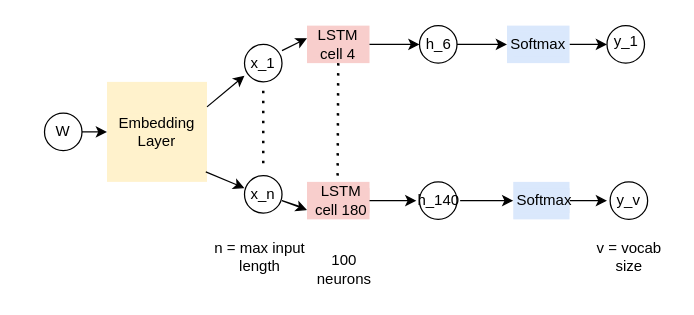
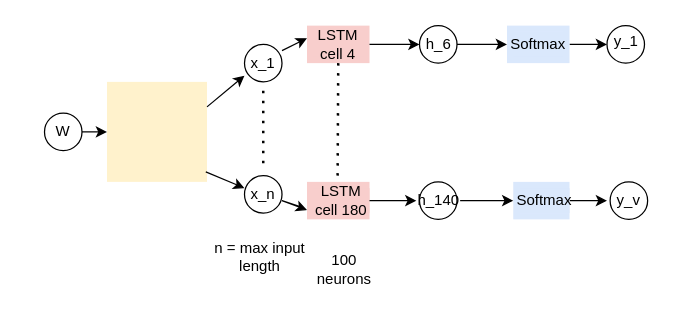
node "Embedding Layer": removed
node "v = vocab size": removed
